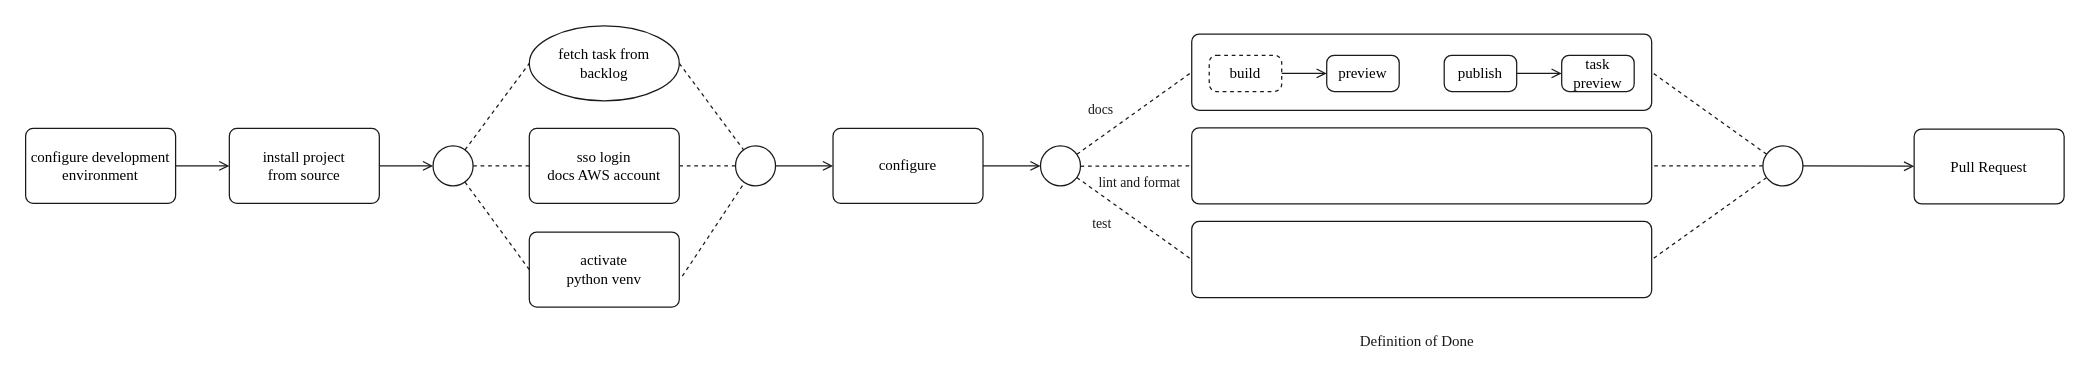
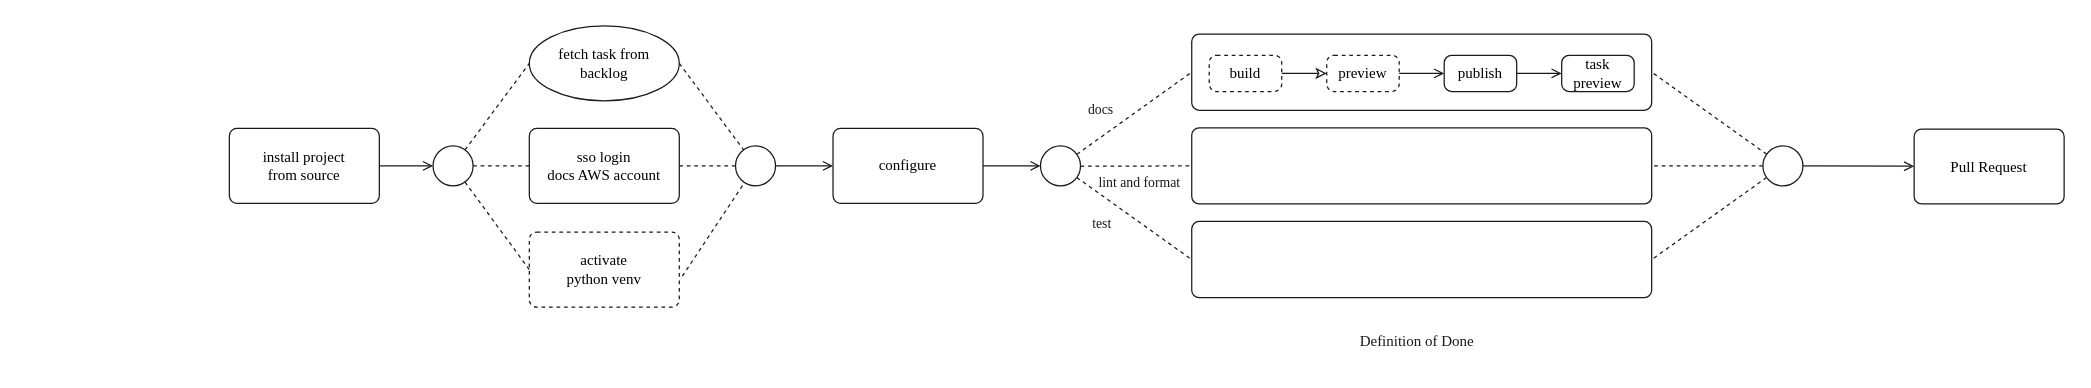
edge "build" -> "preview": arrowhead open -> classic
node "preview": style solid -> dashed
edge "preview" -> "publish": added
node "configure development environment": removed
edge "configure development environment" -> "install project from source": removed
node "activate python venv": style solid -> dashed
